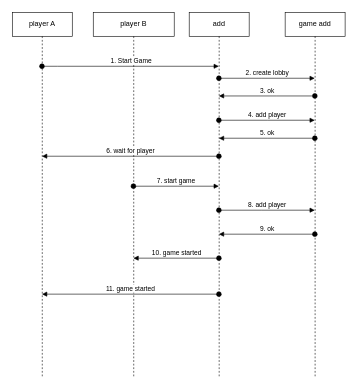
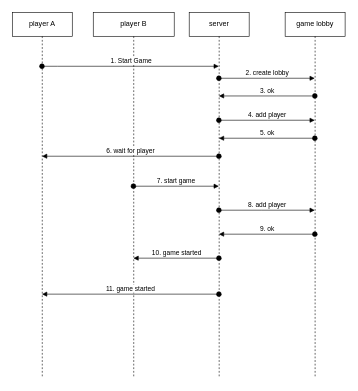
node "add": label "add" -> "server"
node "game add": label "game add" -> "game lobby"
